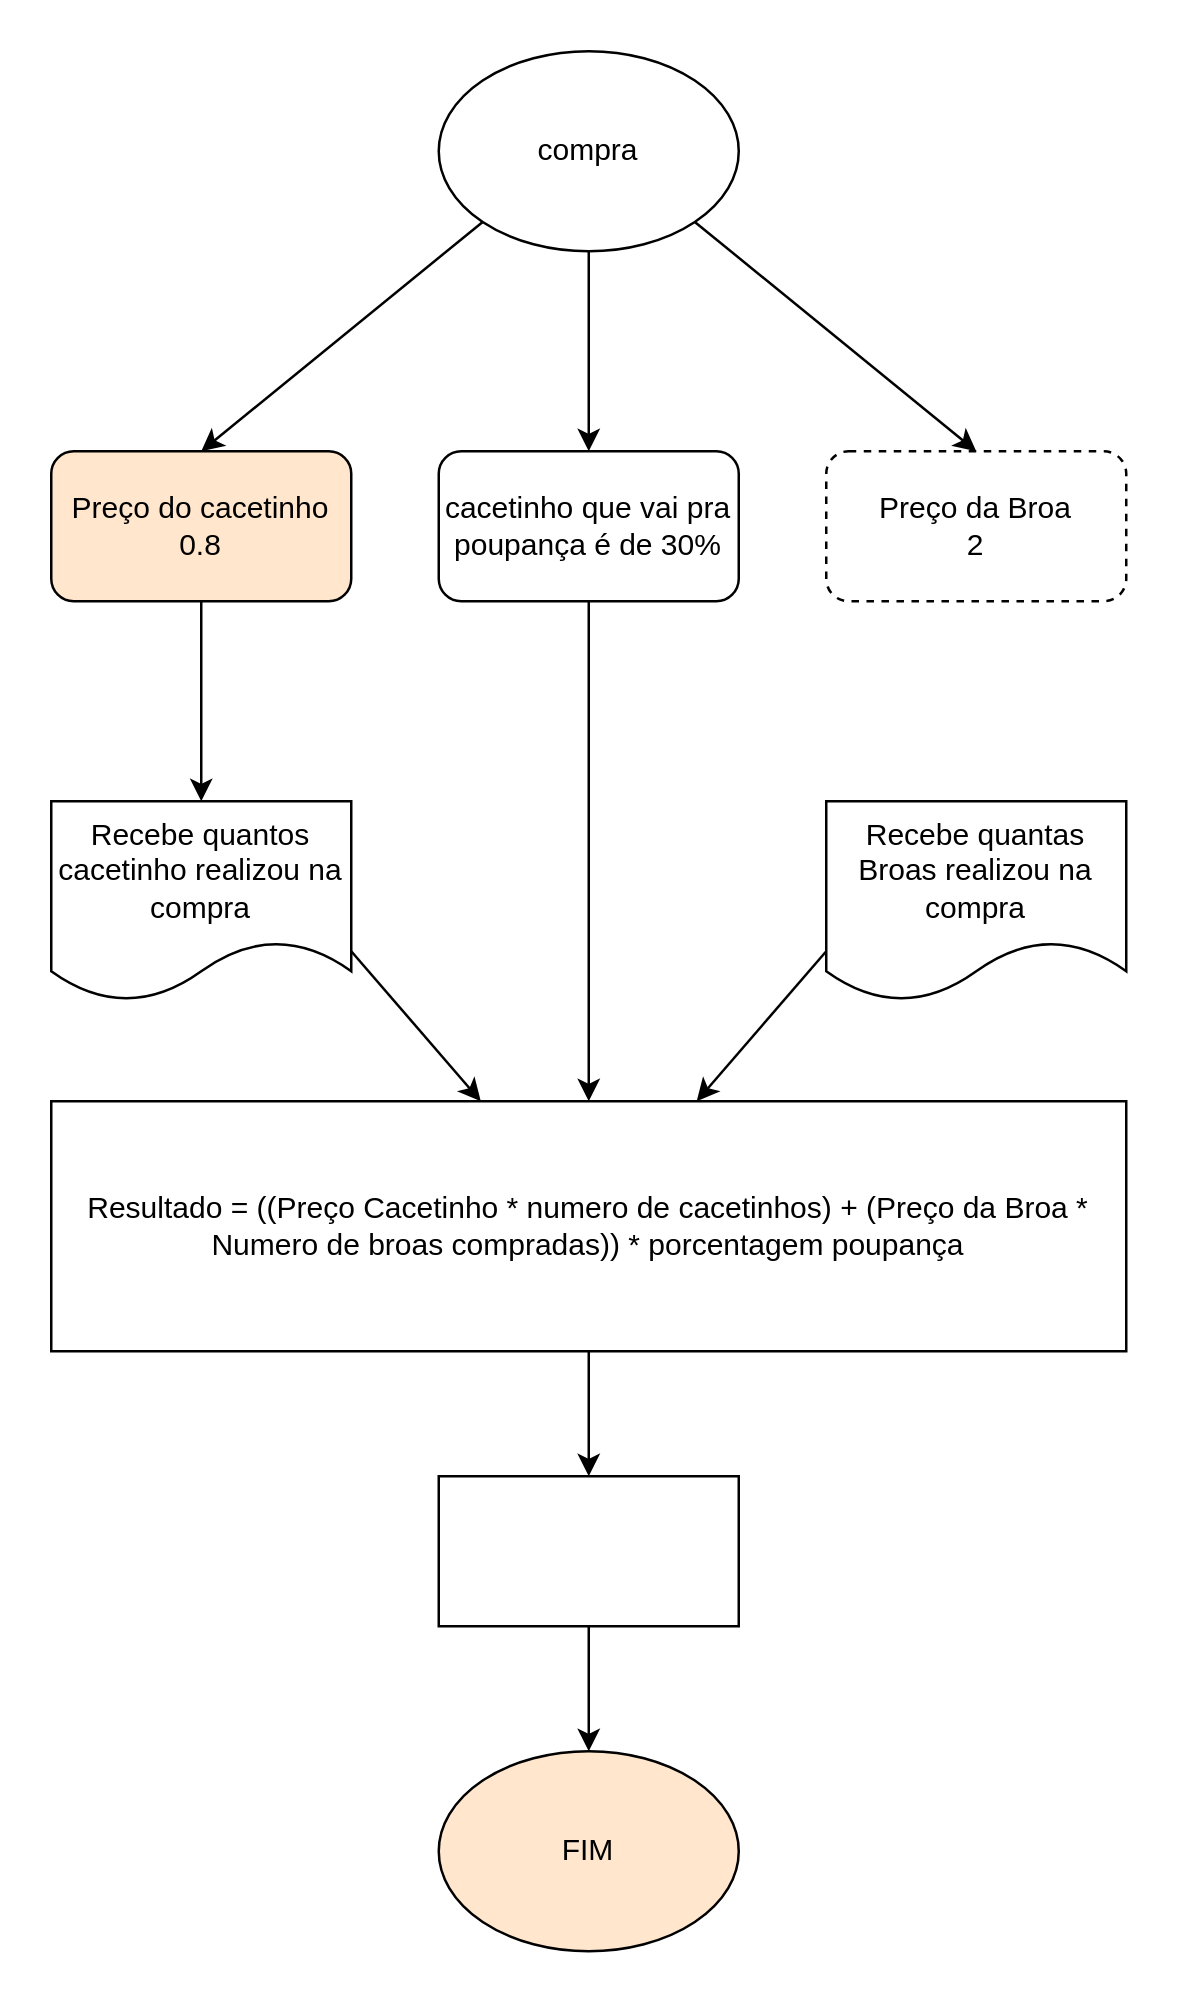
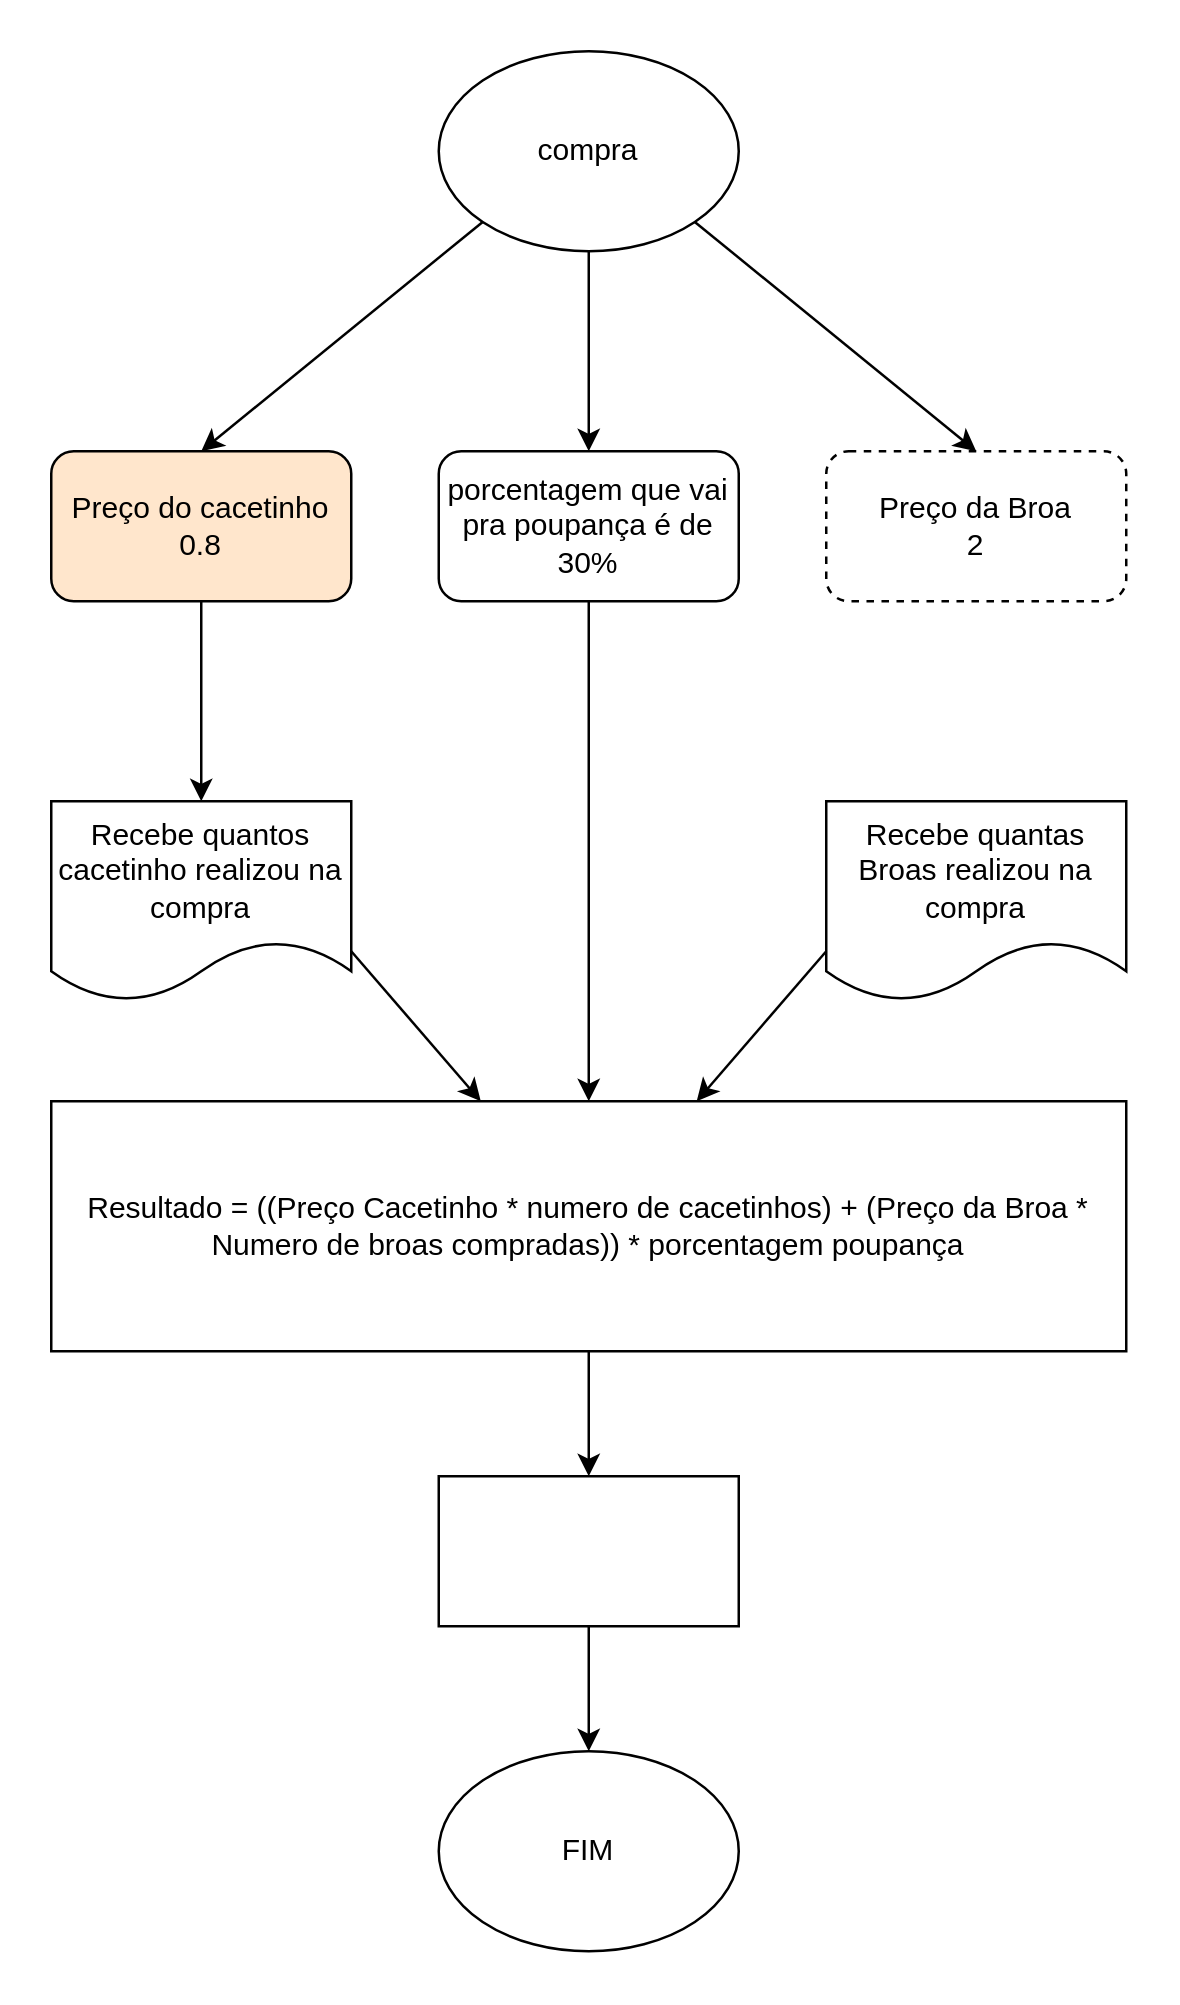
node "cacetinho que vai pra poupança é de 30%": label "cacetinho que vai pra poupança é de 30%" -> "porcentagem que vai pra poupança é de 30%"
node "FIM": fillcolor #ffe6cc -> #ffffff
